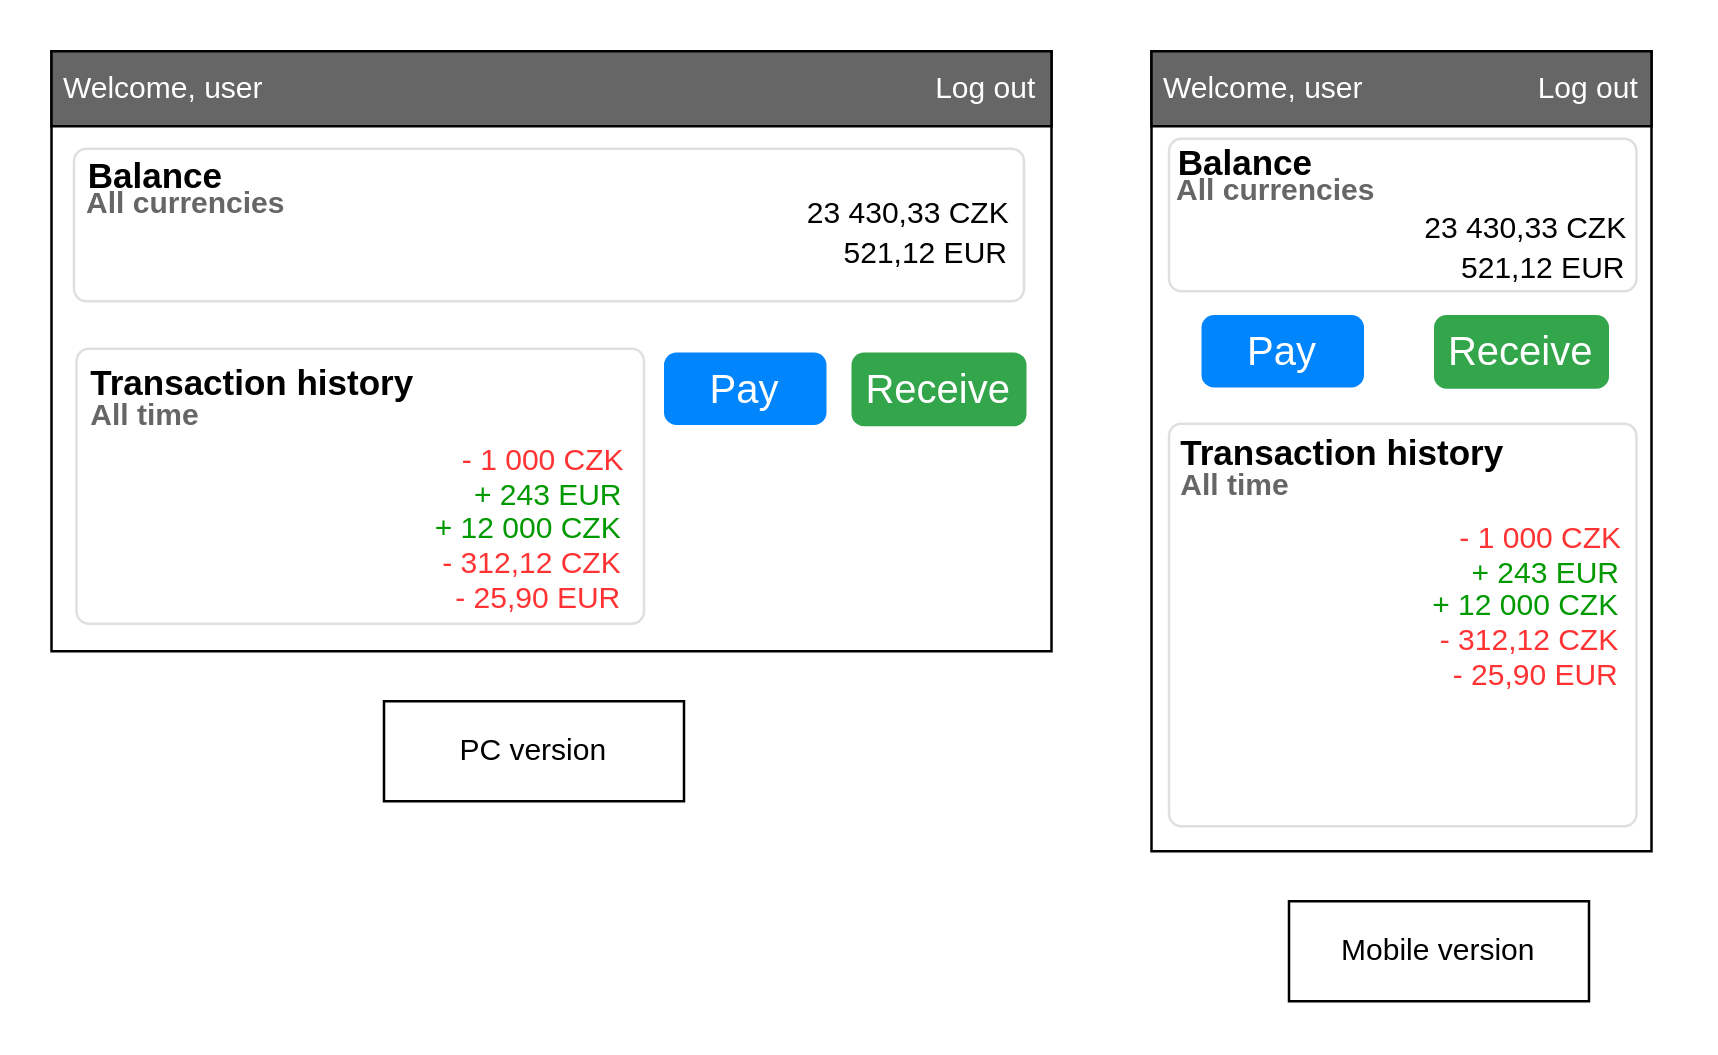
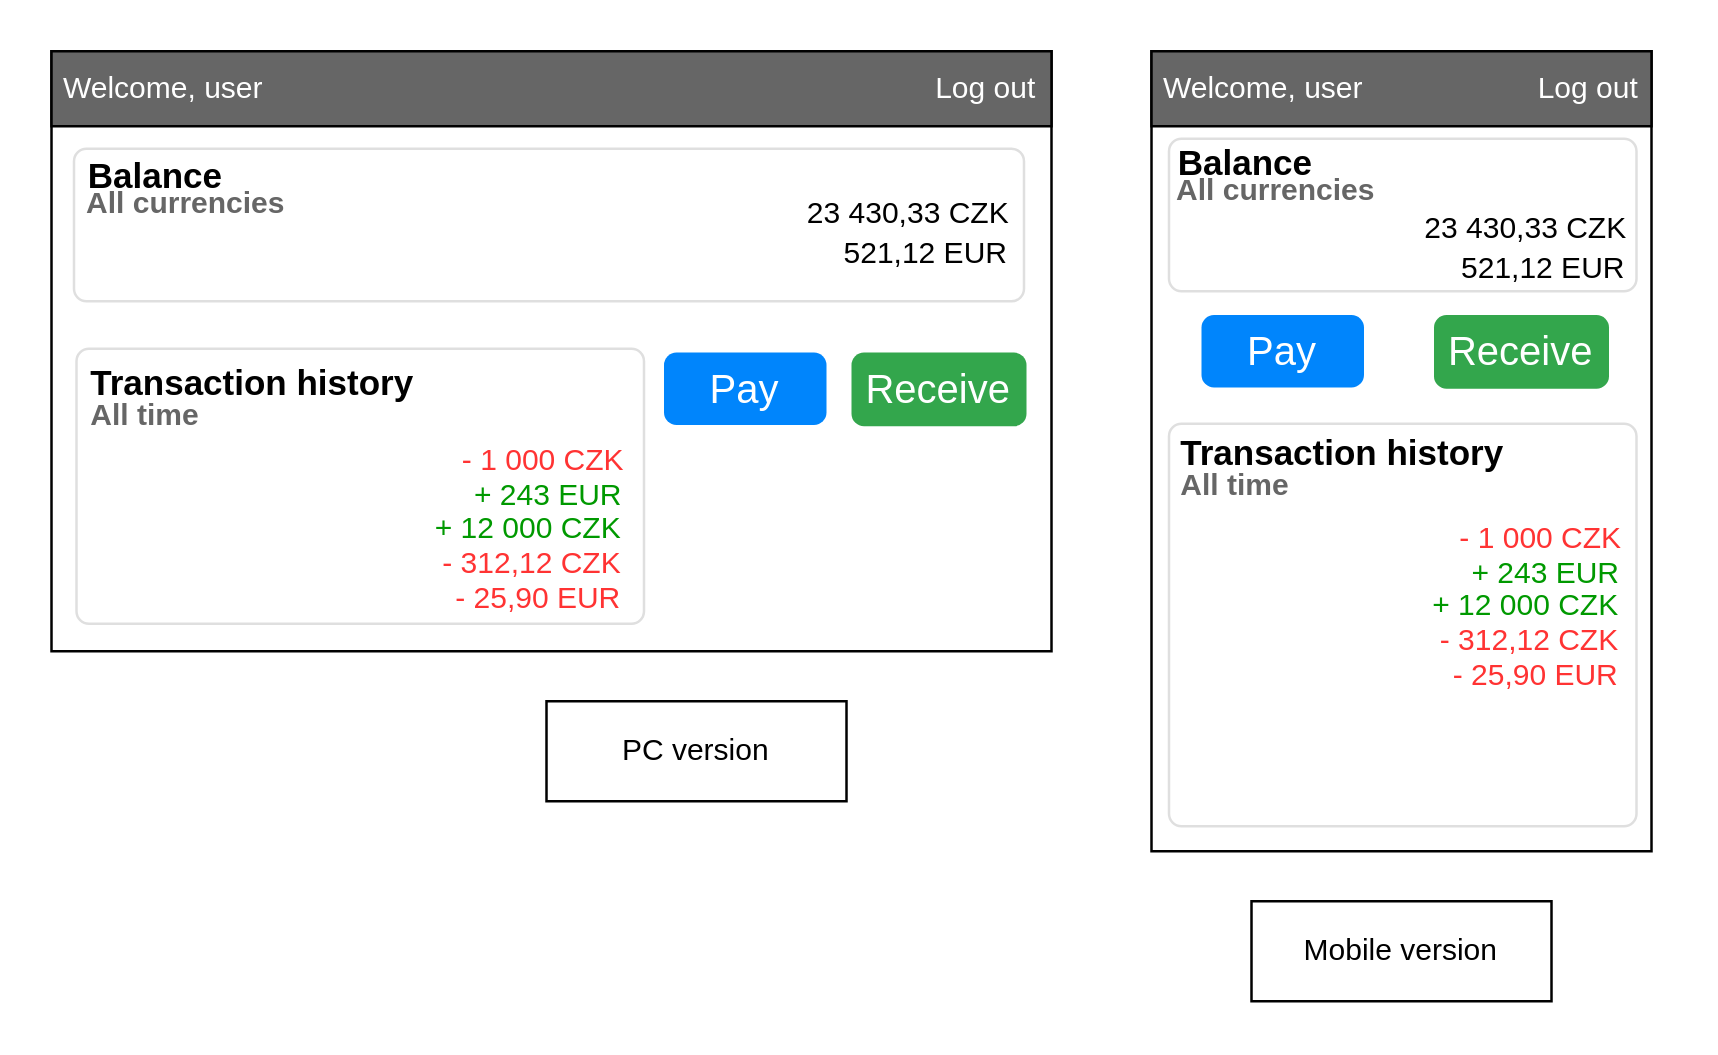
node "PC version": moved (534, 751) -> (696, 751)
node "Mobile version": moved (1439, 951) -> (1401, 951)
